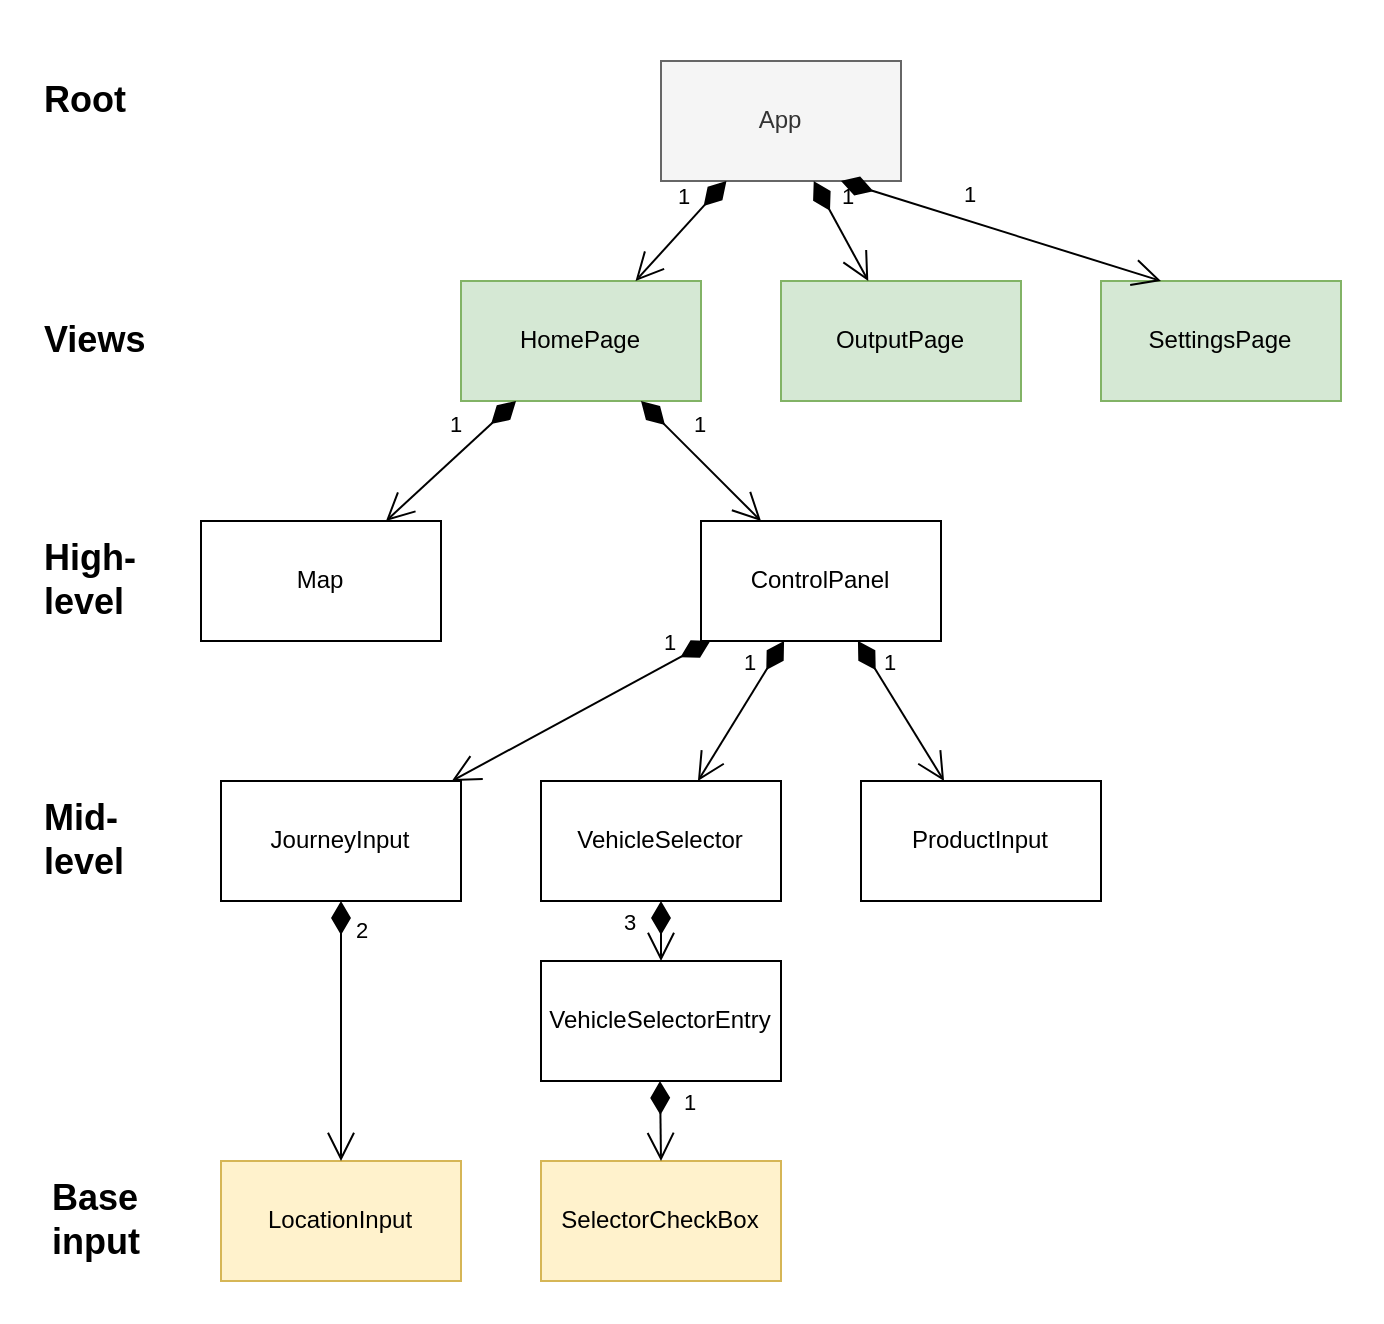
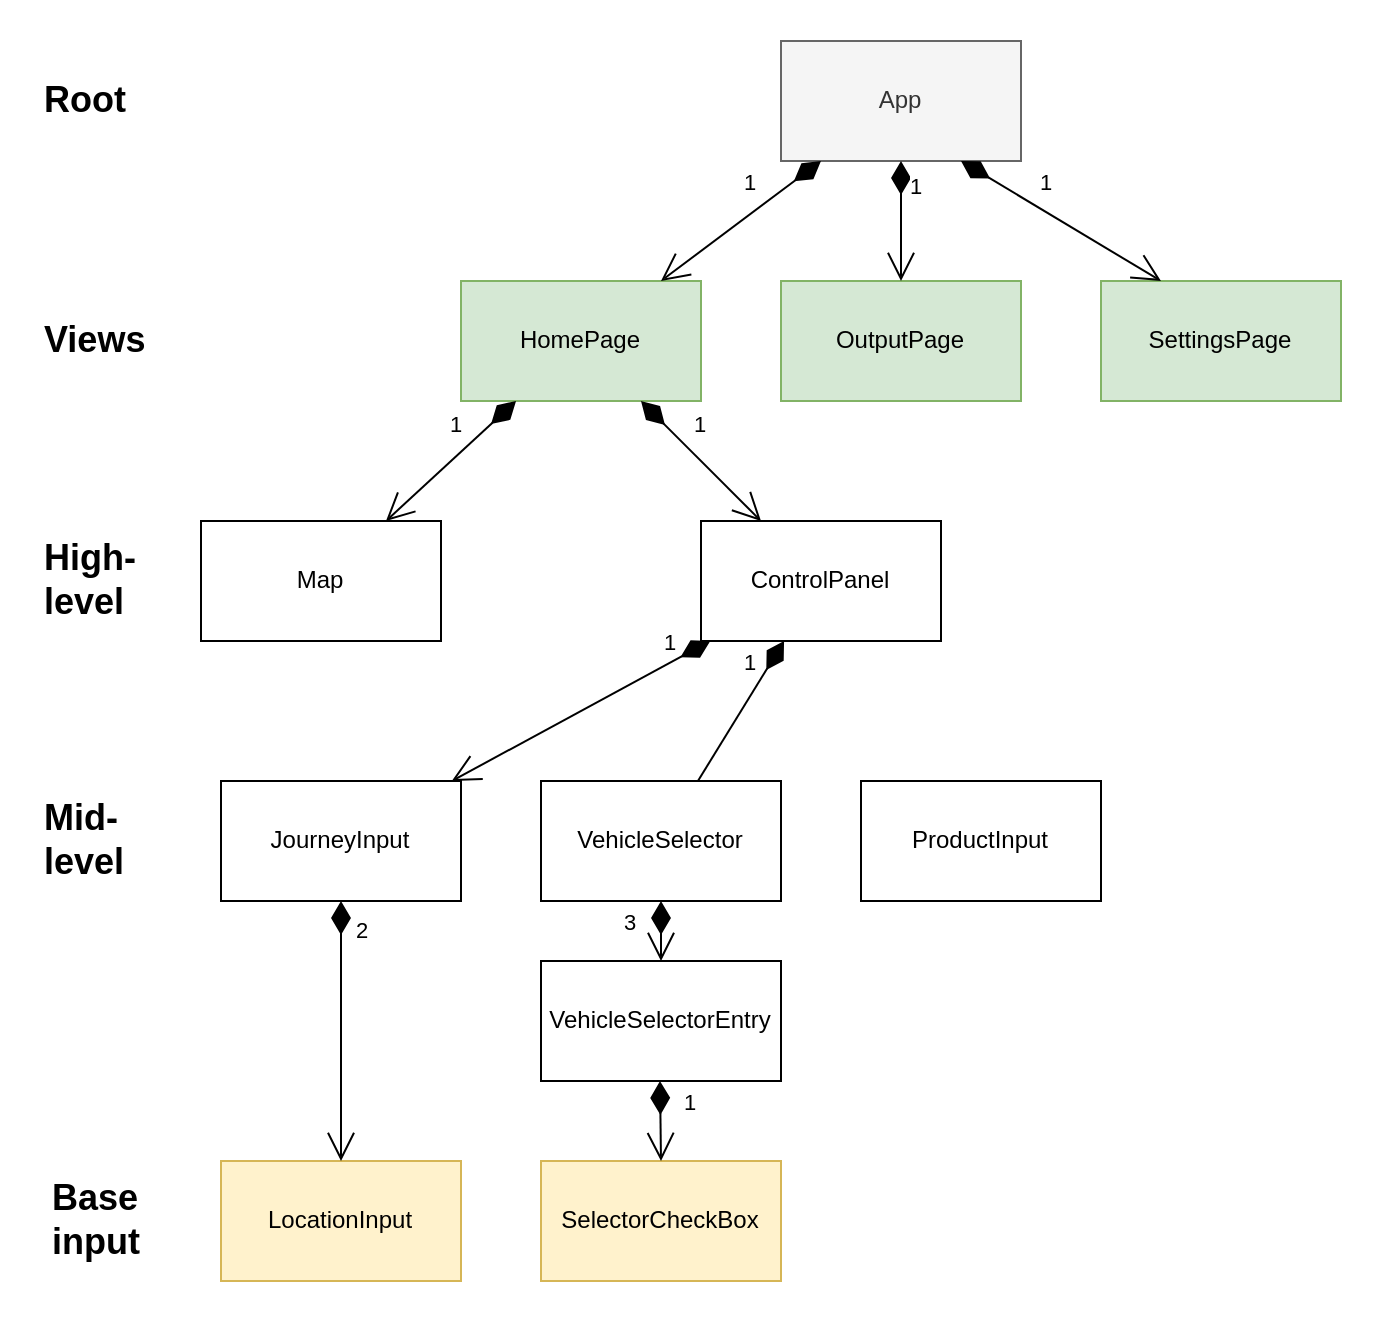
node "App": moved (781, 121) -> (901, 101)
edge "ControlPanel" -- "ProductInput": removed, label "1"
edge "ControlPanel" -- "VehicleSelector": arrowhead open -> none
